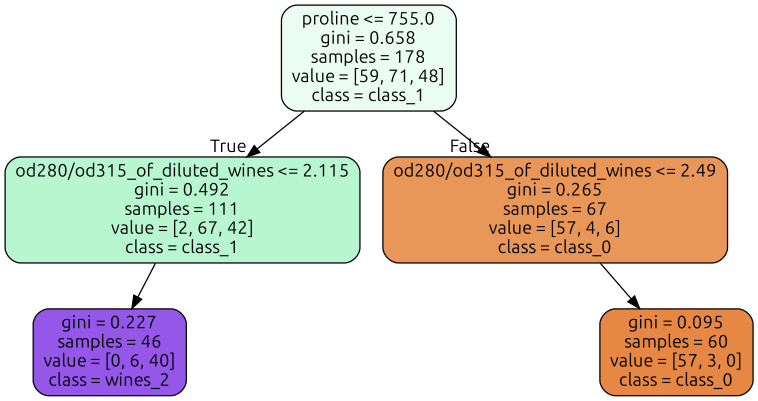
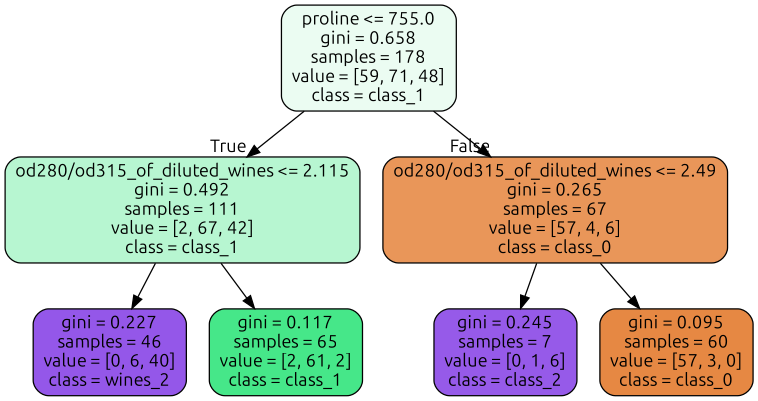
node "gini = 0.117 samples = 65 value = [2, 61, 2] class = class_1": added
node "gini = 0.245 samples = 7 value = [0, 1, 6] class = class_2": added
